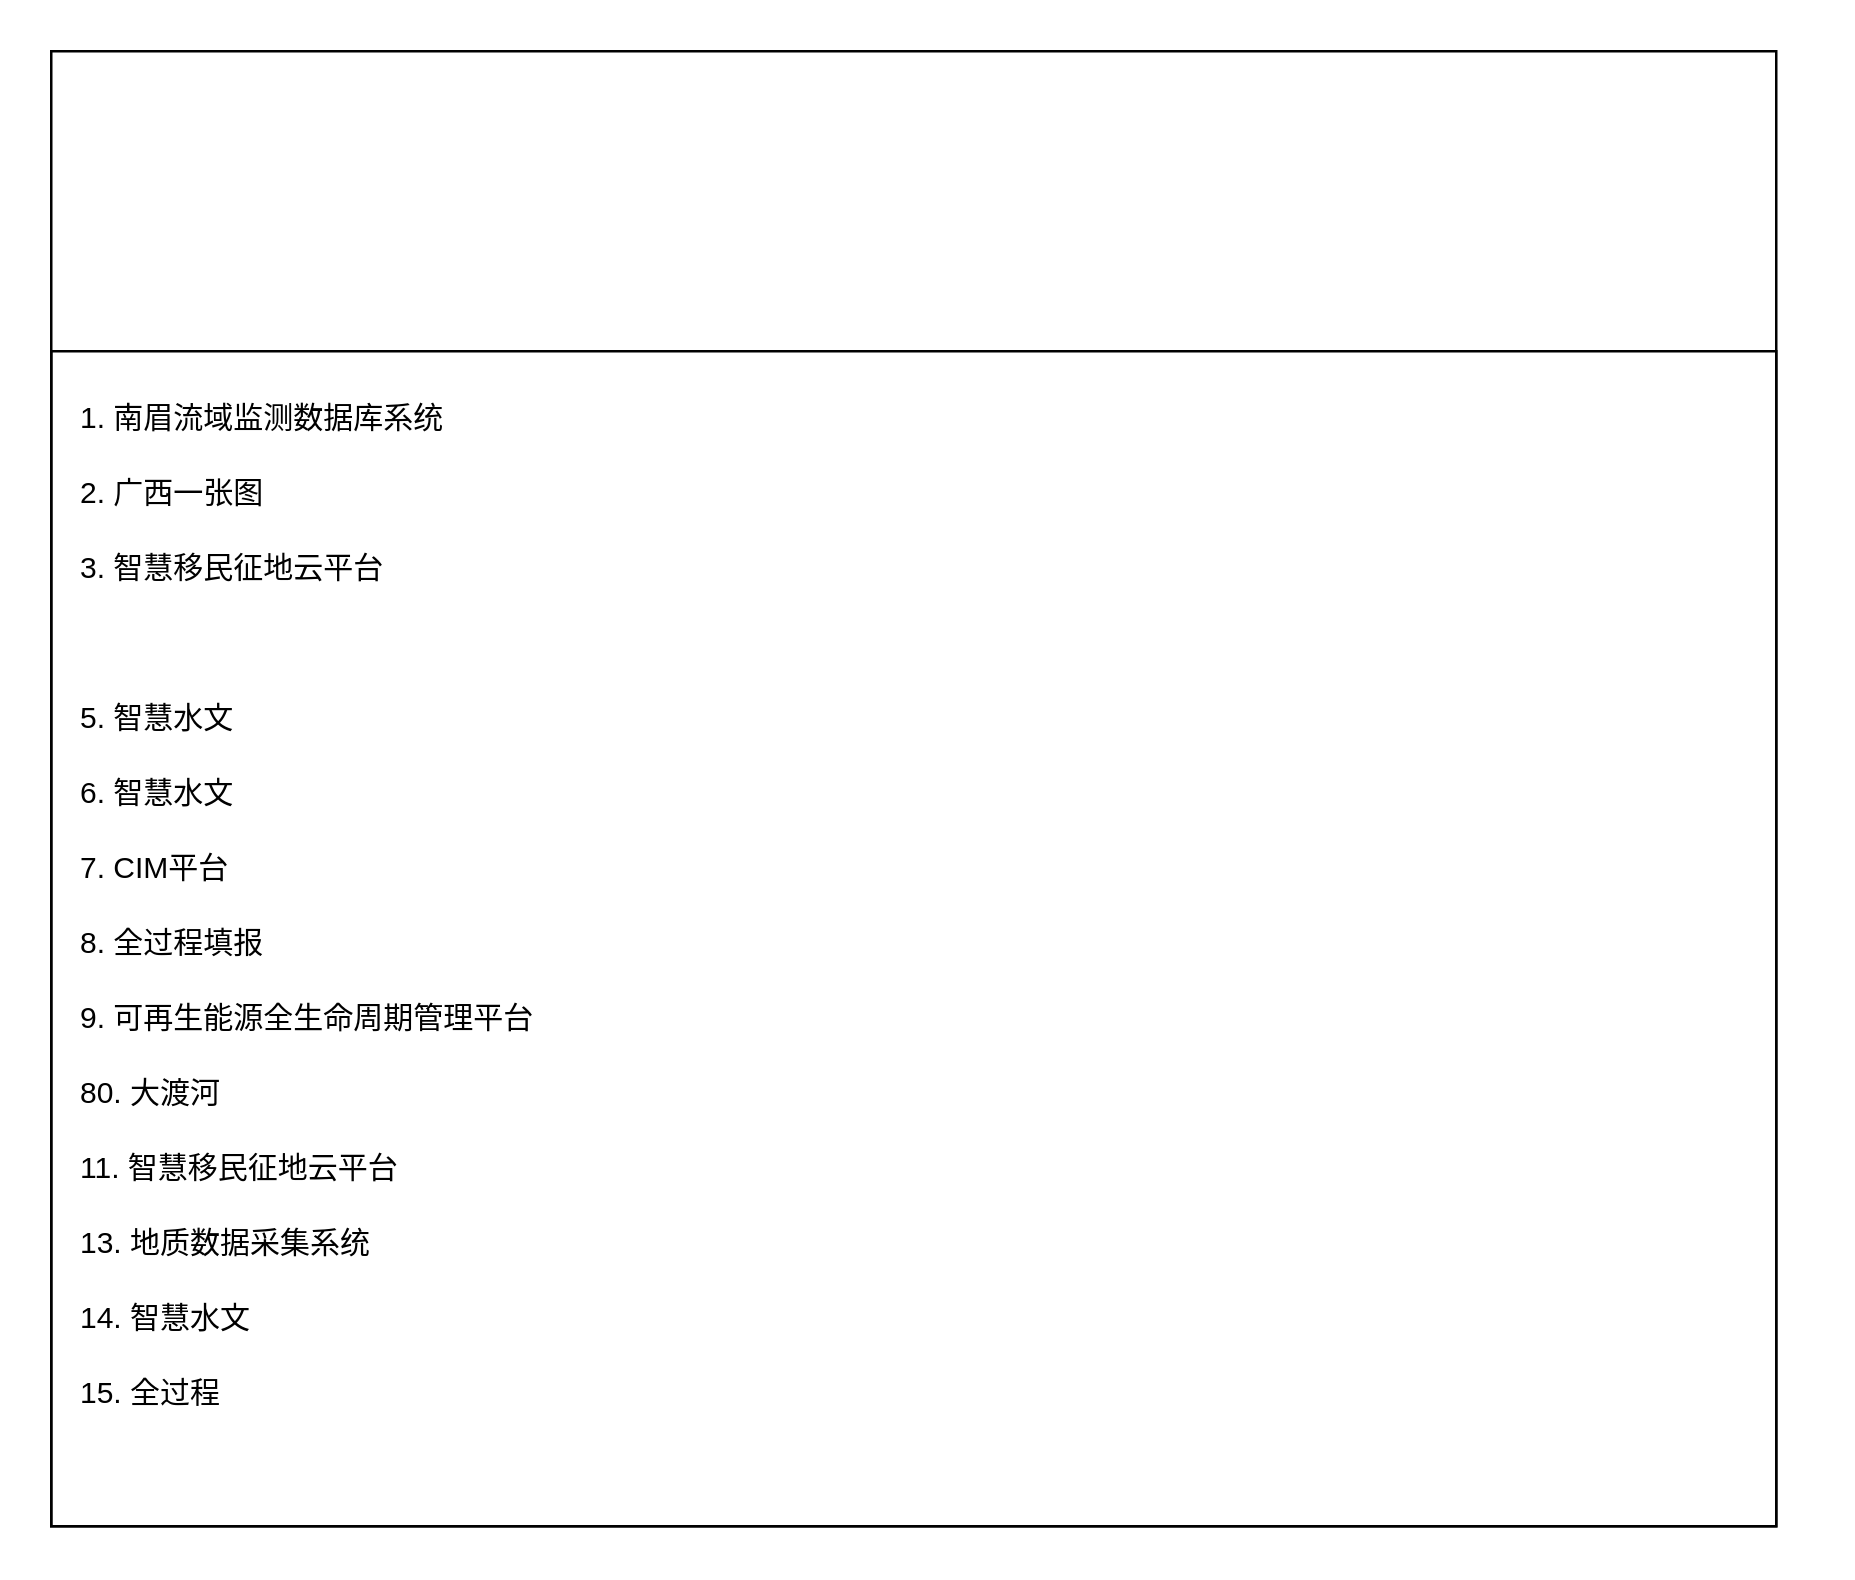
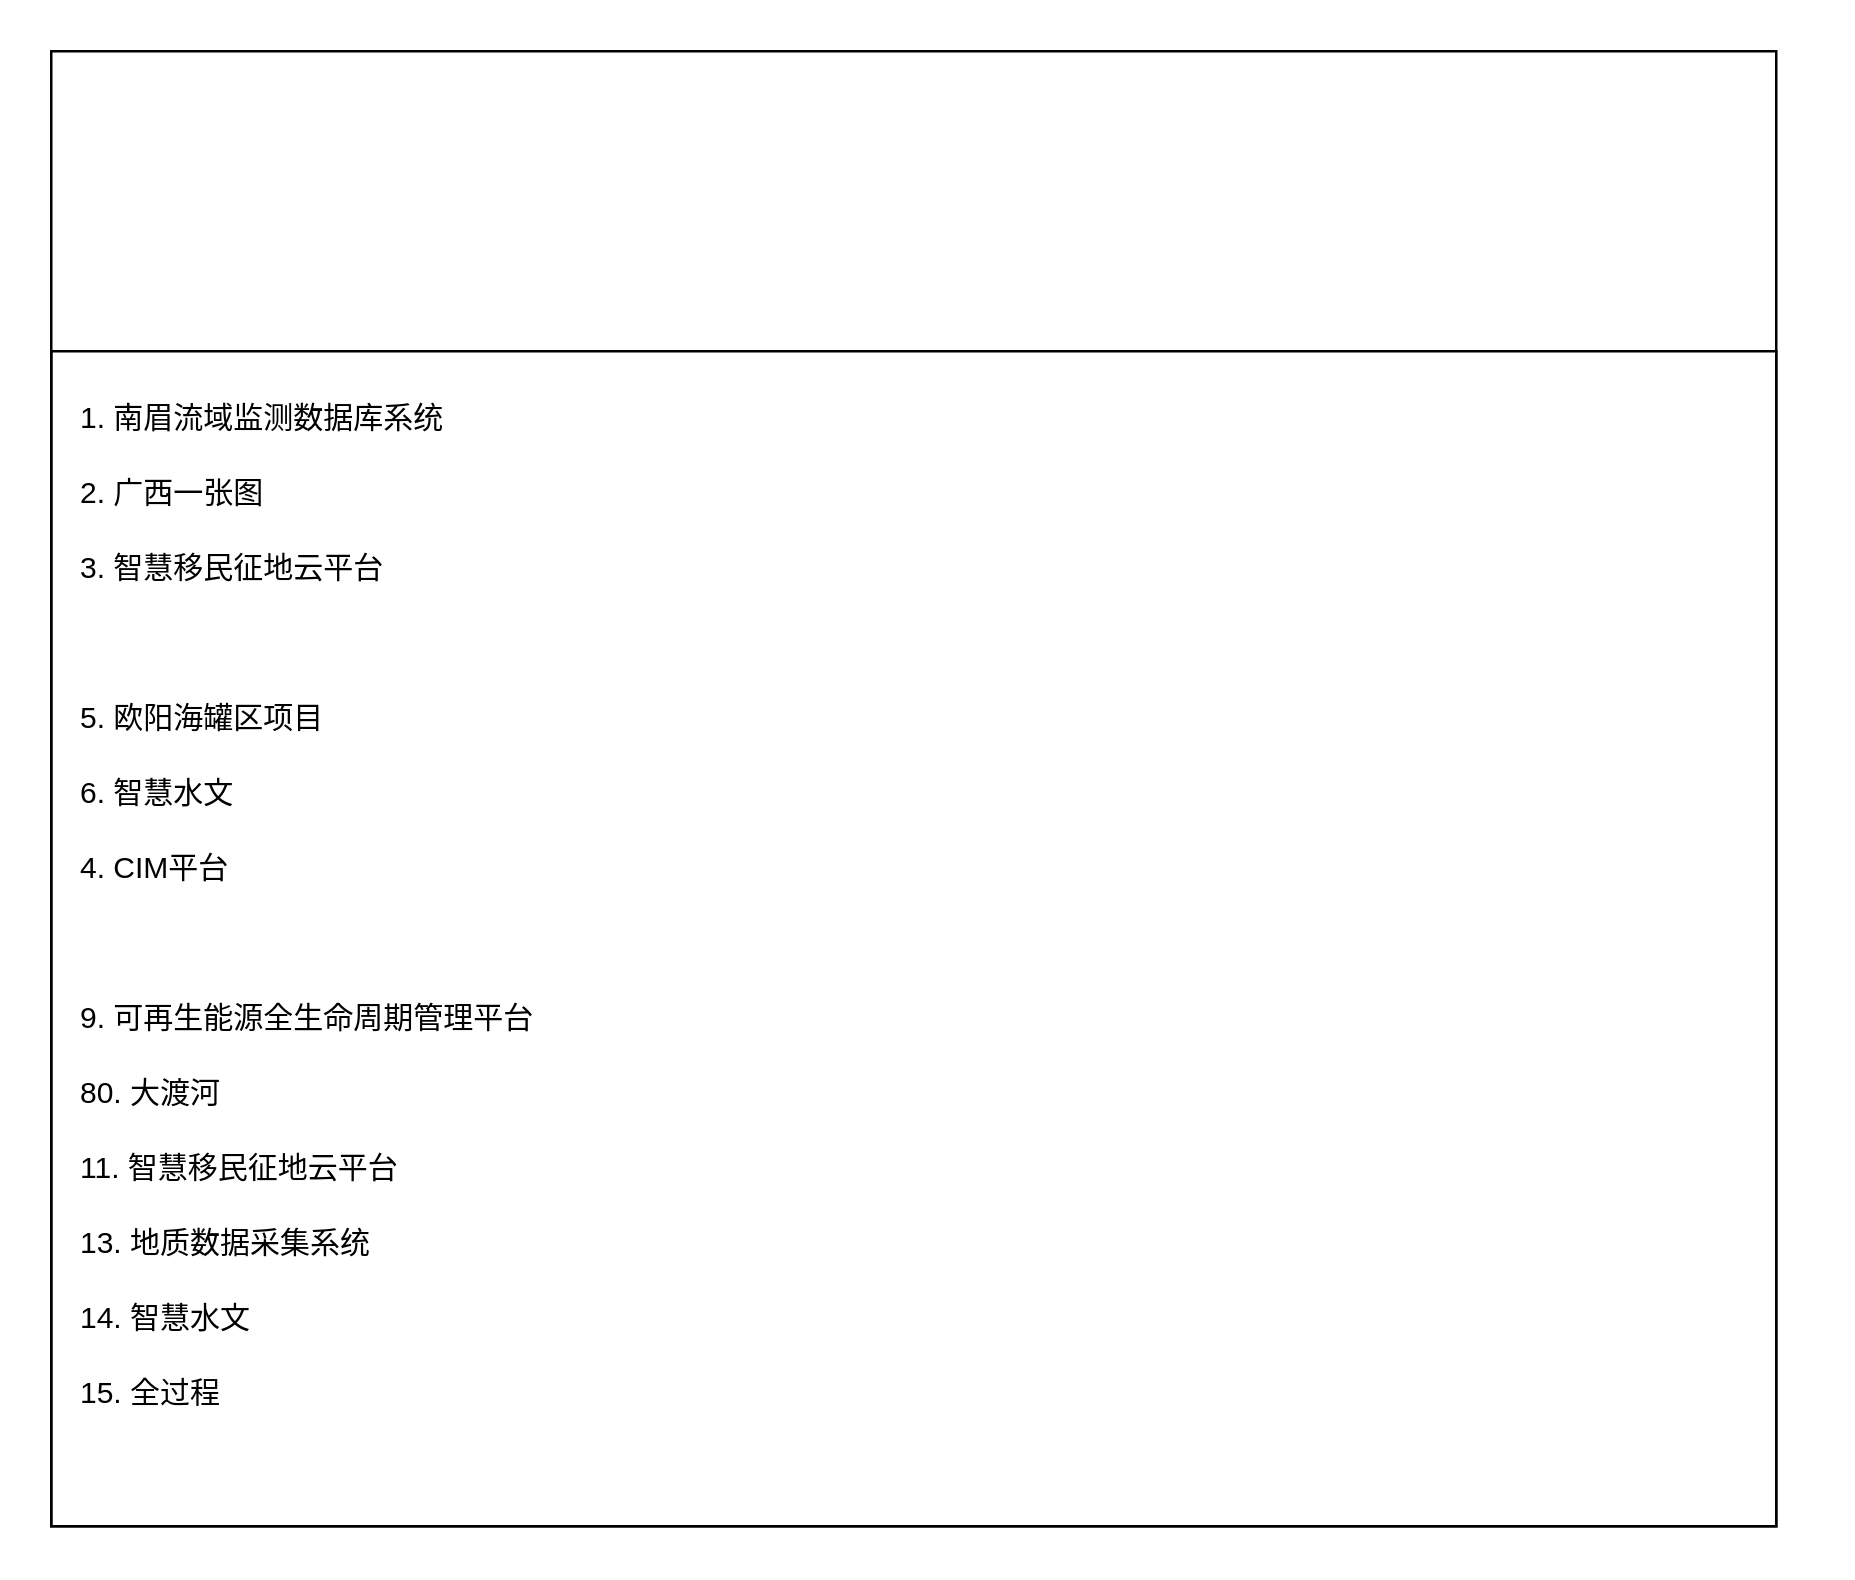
node "5. 智慧水文": label "5. 智慧水文" -> "5. 欧阳海罐区项目"
node "7. CIM平台": label "7. CIM平台" -> "4. CIM平台"
node "8. 全过程填报": removed
